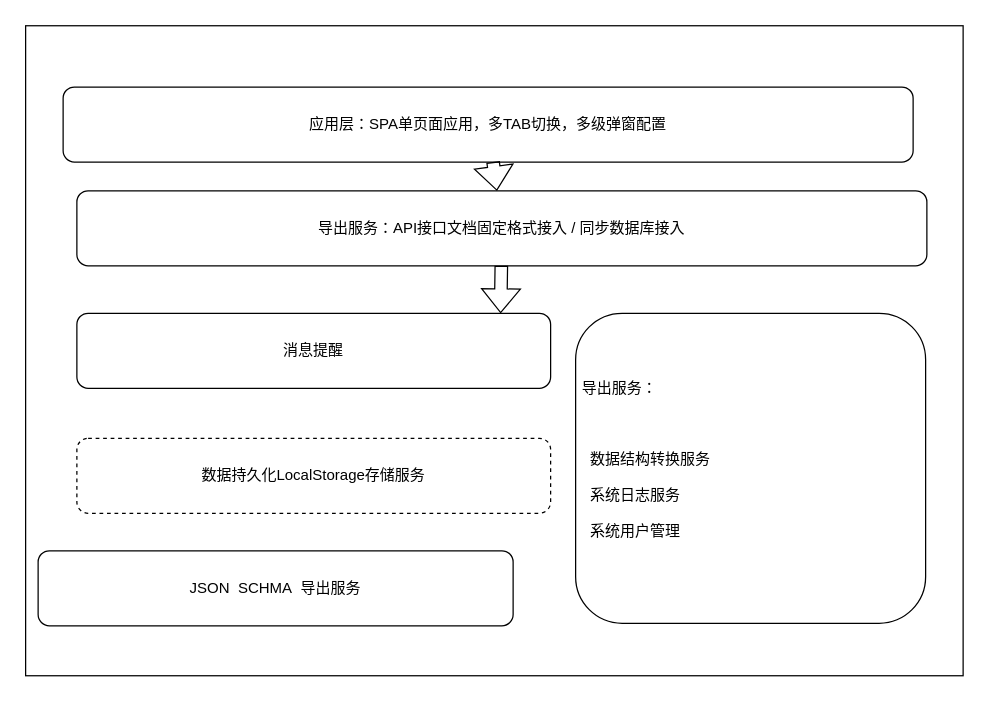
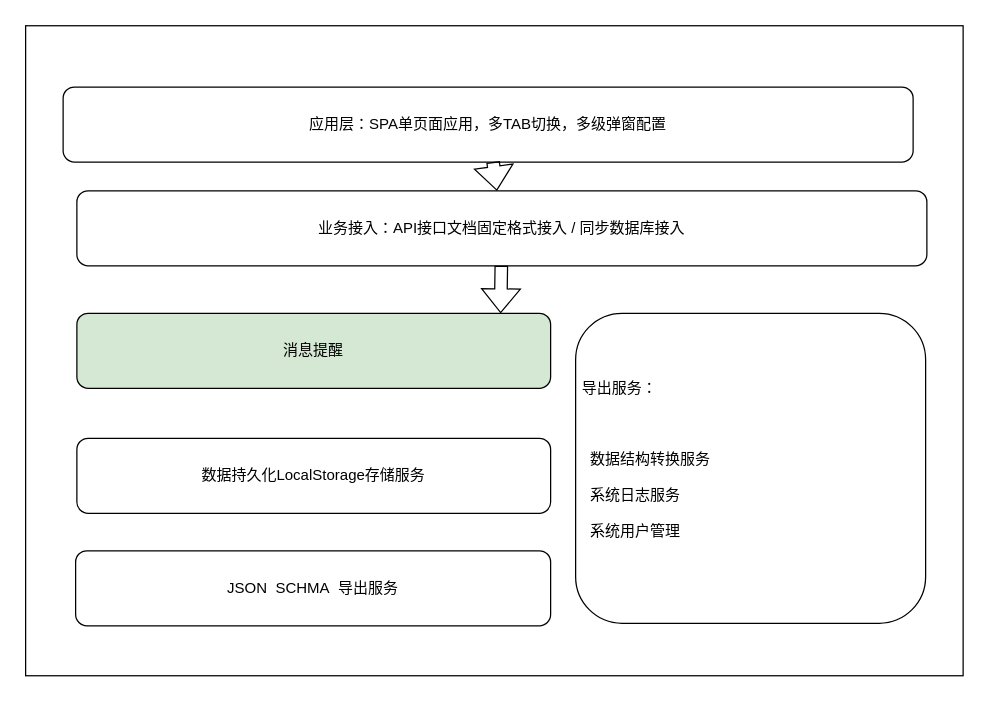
node "导出服务：API接口文档固定格式接入 / 同步数据库接入": label "导出服务：API接口文档固定格式接入 / 同步数据库接入" -> "业务接入：API接口文档固定格式接入 / 同步数据库接入"
node "消息提醒": fillcolor #ffffff -> #d5e8d4
node "数据持久化LocalStorage存储服务": style dashed -> solid
node "JSON SCHMA 导出服务": moved (276, 588) -> (313, 588)
